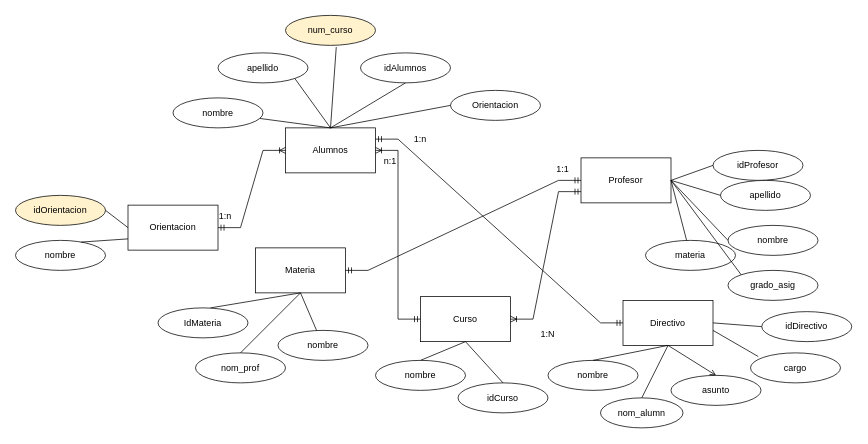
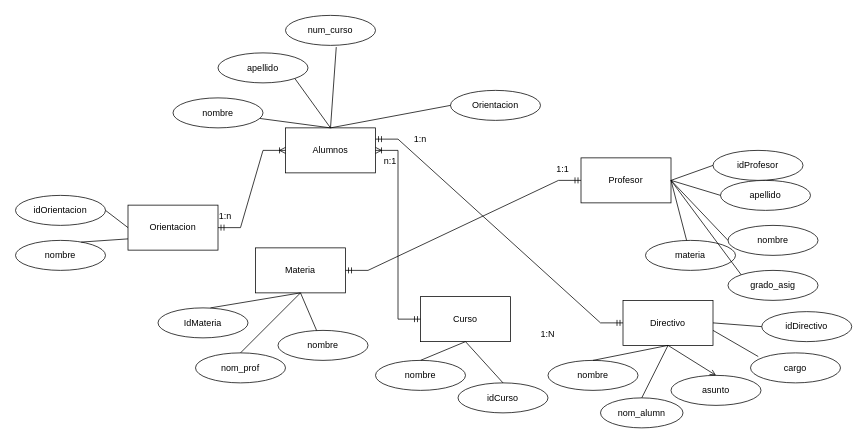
node "num_curso": fillcolor #fff2cc -> #ffffff
node "idAlumnos": removed
edge "idAlumnos" -- "Alumnos": removed
node "idOrientacion": fillcolor #fff2cc -> #ffffff
edge "Profesor" -- "Curso": removed
